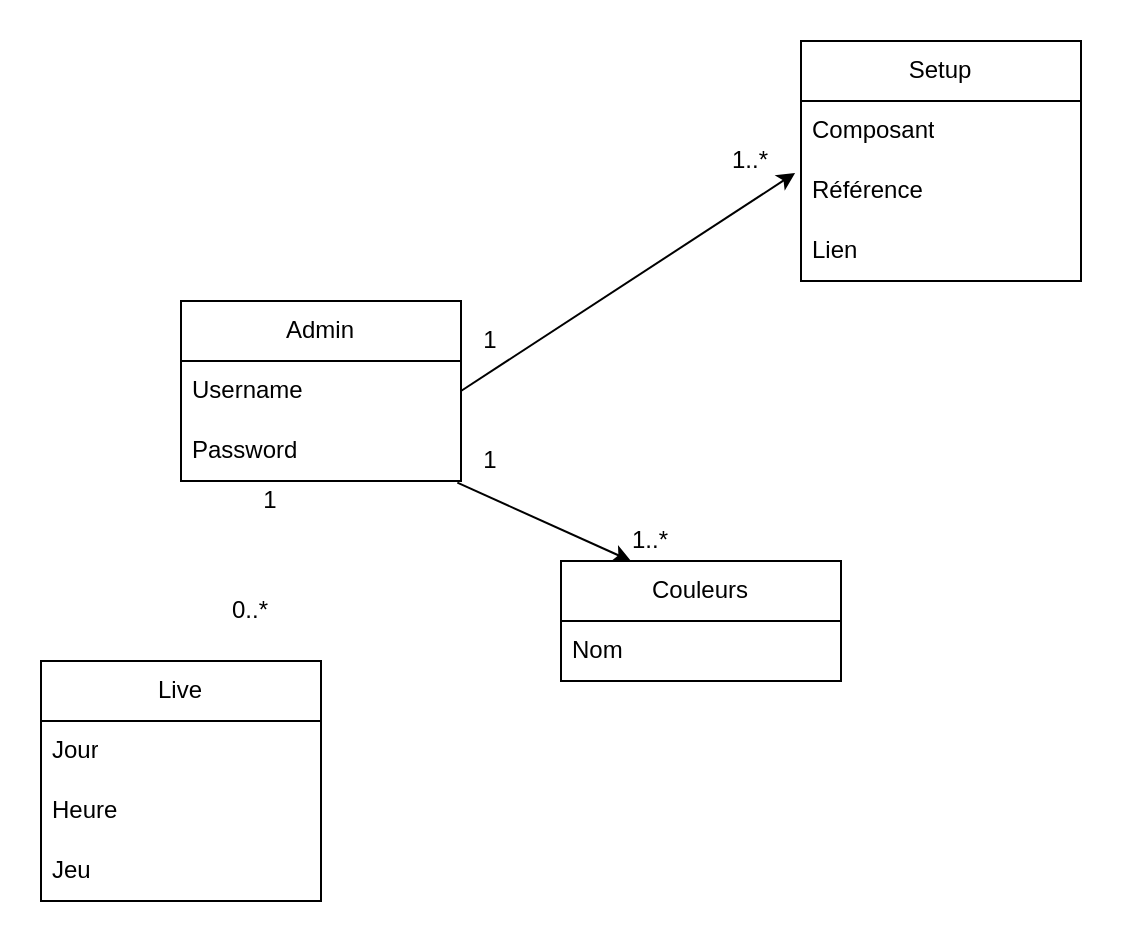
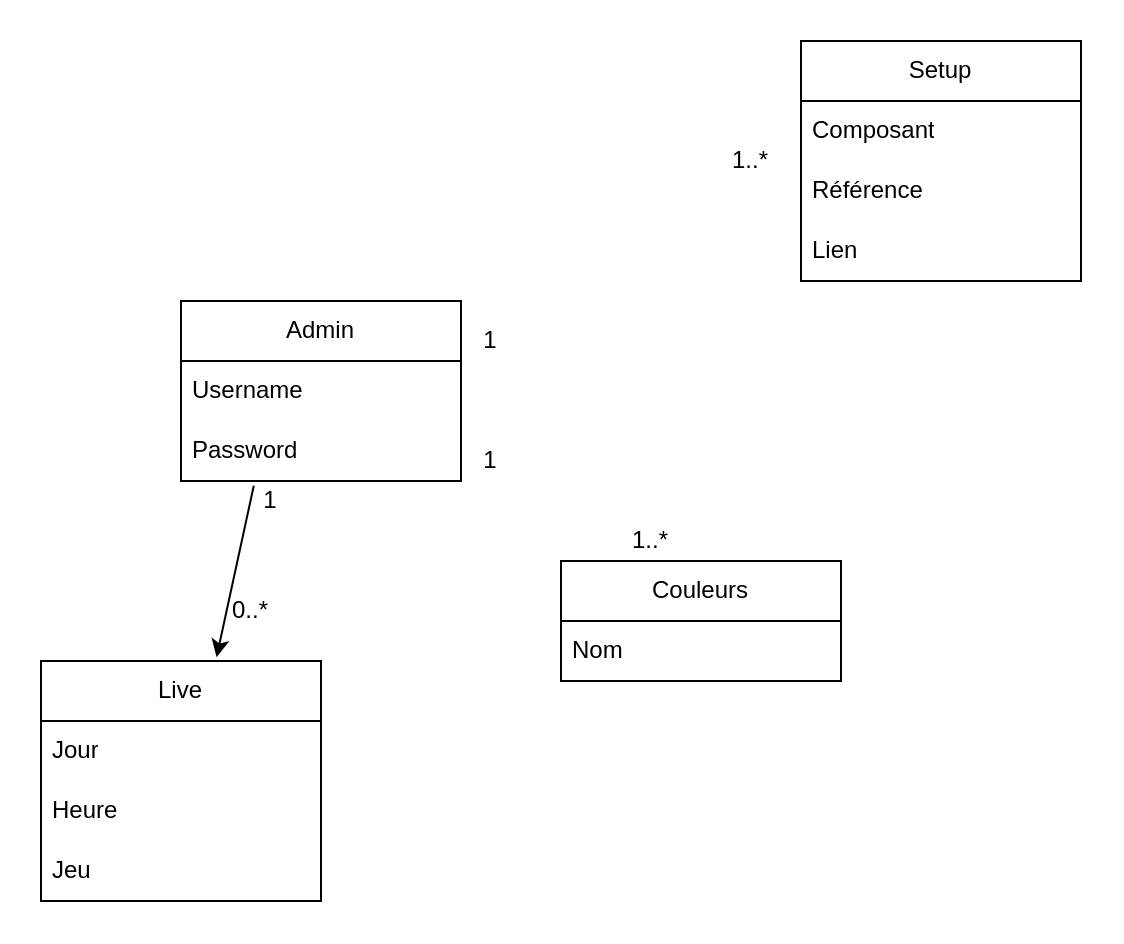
edge "Username" -> "Référence": removed
edge "Password" -> "Couleurs": removed
edge "Password" -> "Live": added
